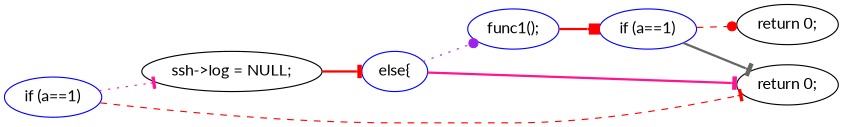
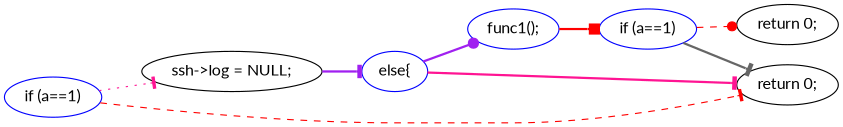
edge "else{" -> "func1();": style dotted -> bold
edge "ssh->log = NULL;" -> "else{": color red -> purple
